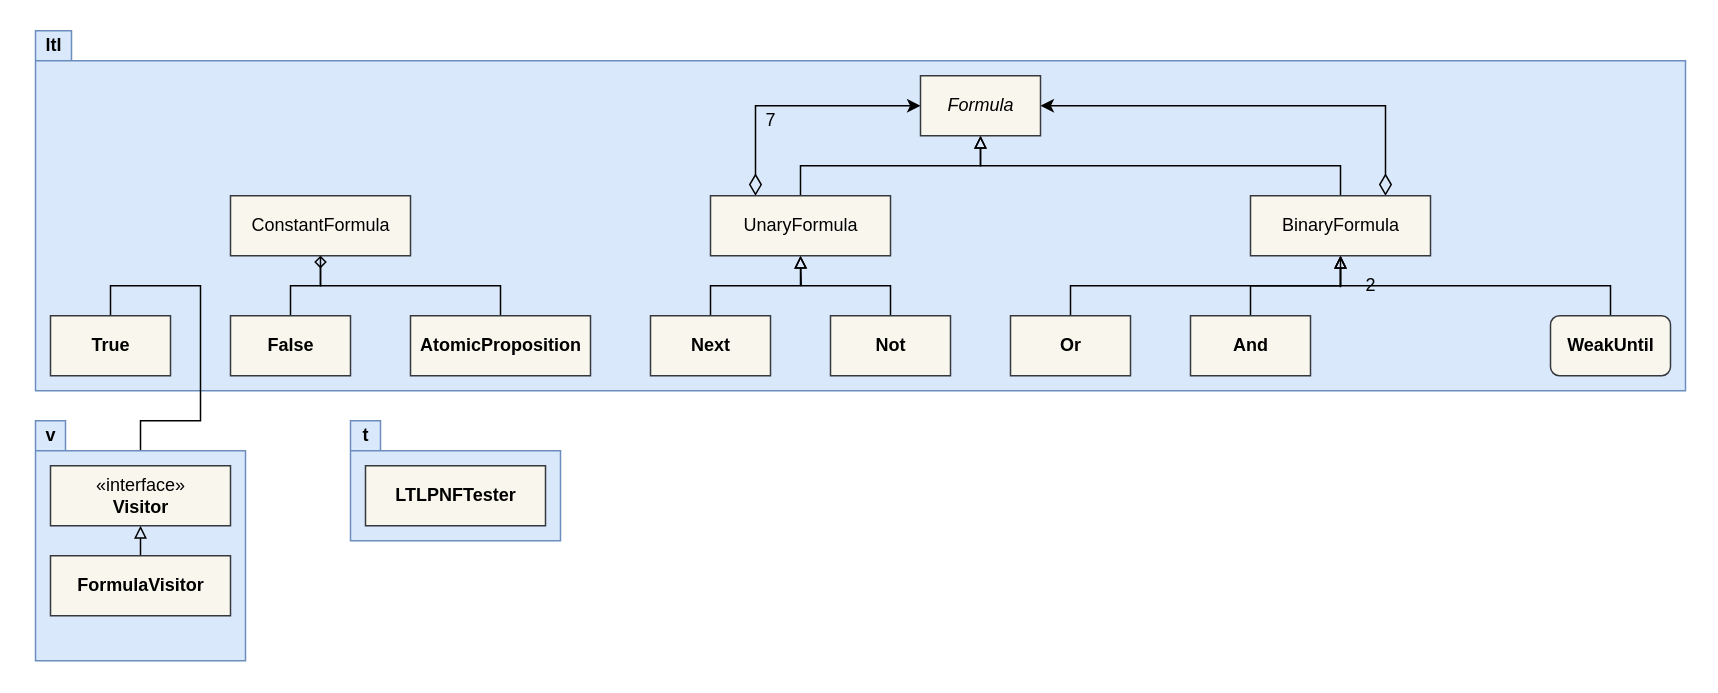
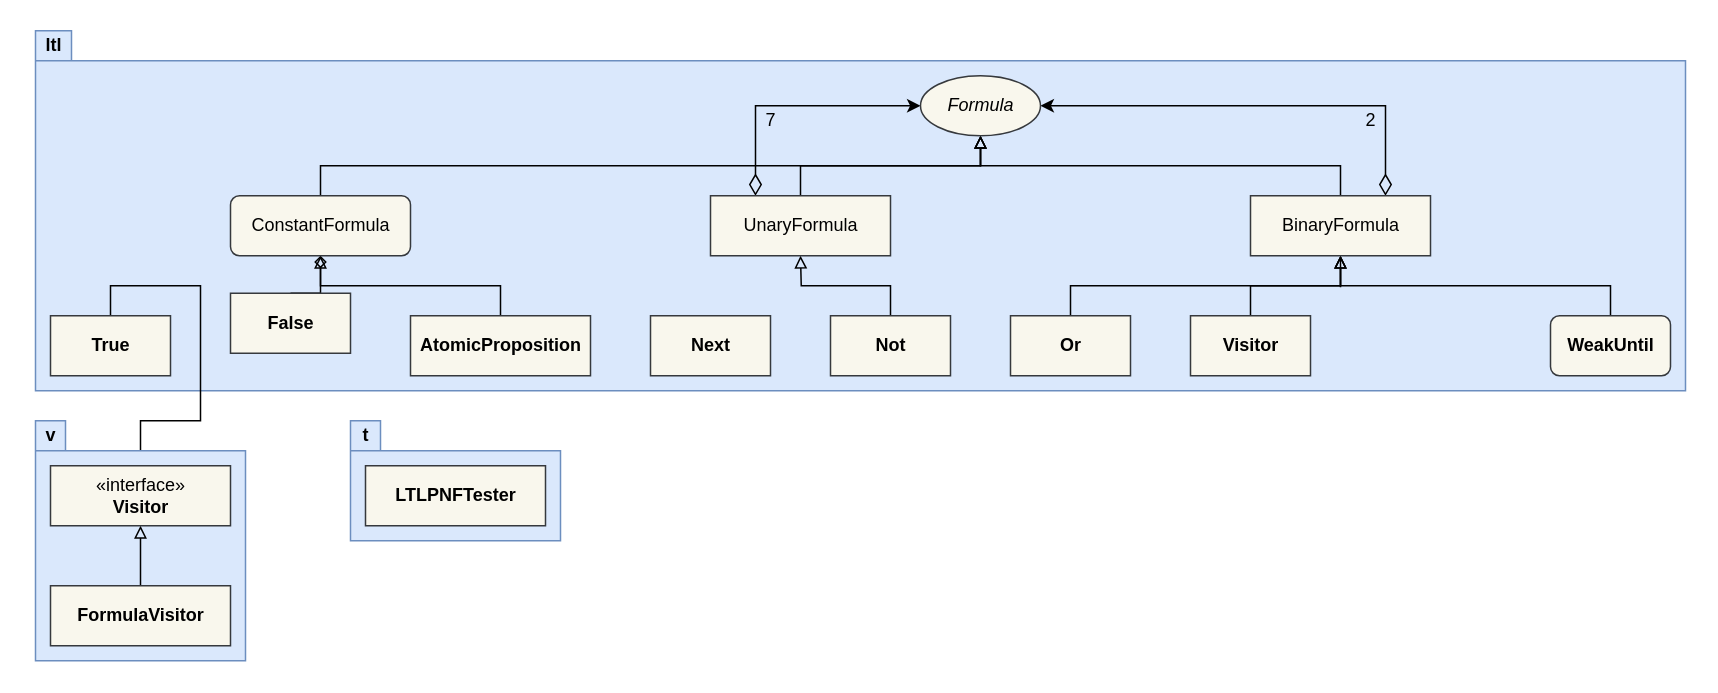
node "Formula": shape rectangle -> ellipse
edge "ConstantFormula" -> "Formula": added
node "ConstantFormula": shape rectangle -> rounded rectangle
edge "ConstantFormula" -- "AtomicProposition": arrowhead none -> block
edge "Next" -> "UnaryFormula": removed
node "2": moved (1370, 286) -> (1370, 121)
node "False": moved (290, 346) -> (290, 323)
node "And": label "And" -> "Visitor"
node "FormulaVisitor": moved (140, 586) -> (140, 616)
